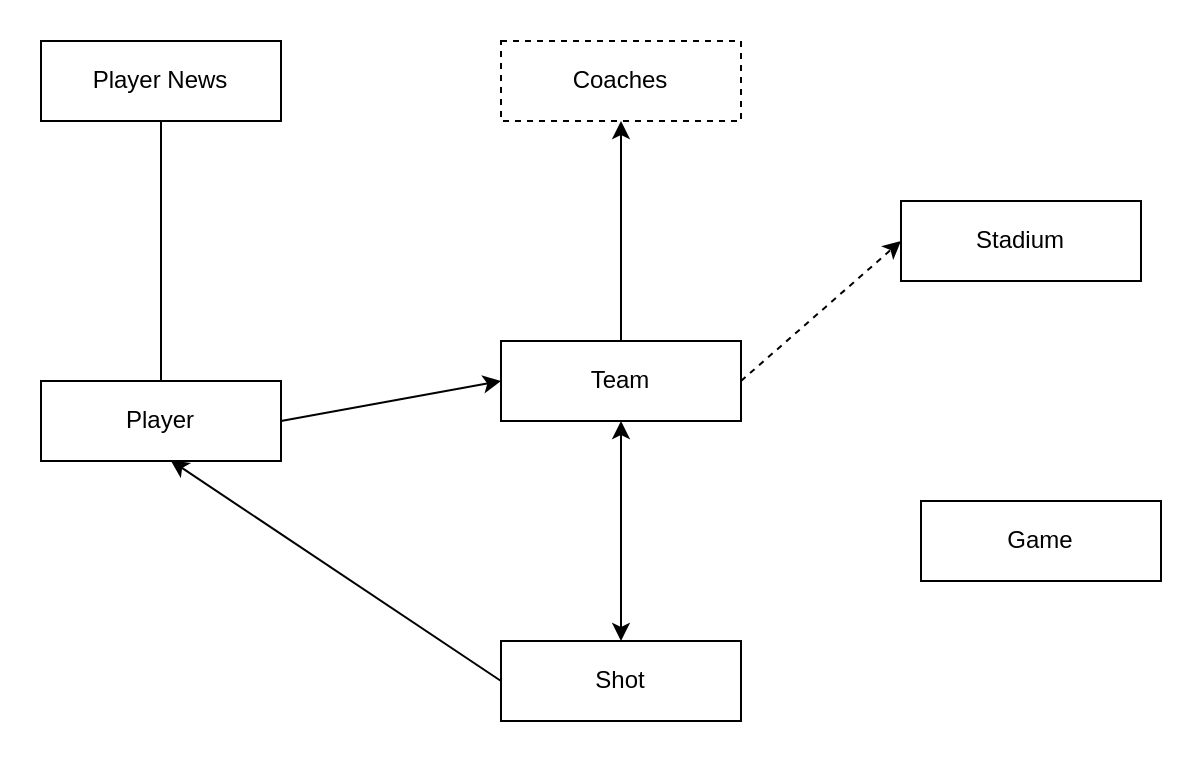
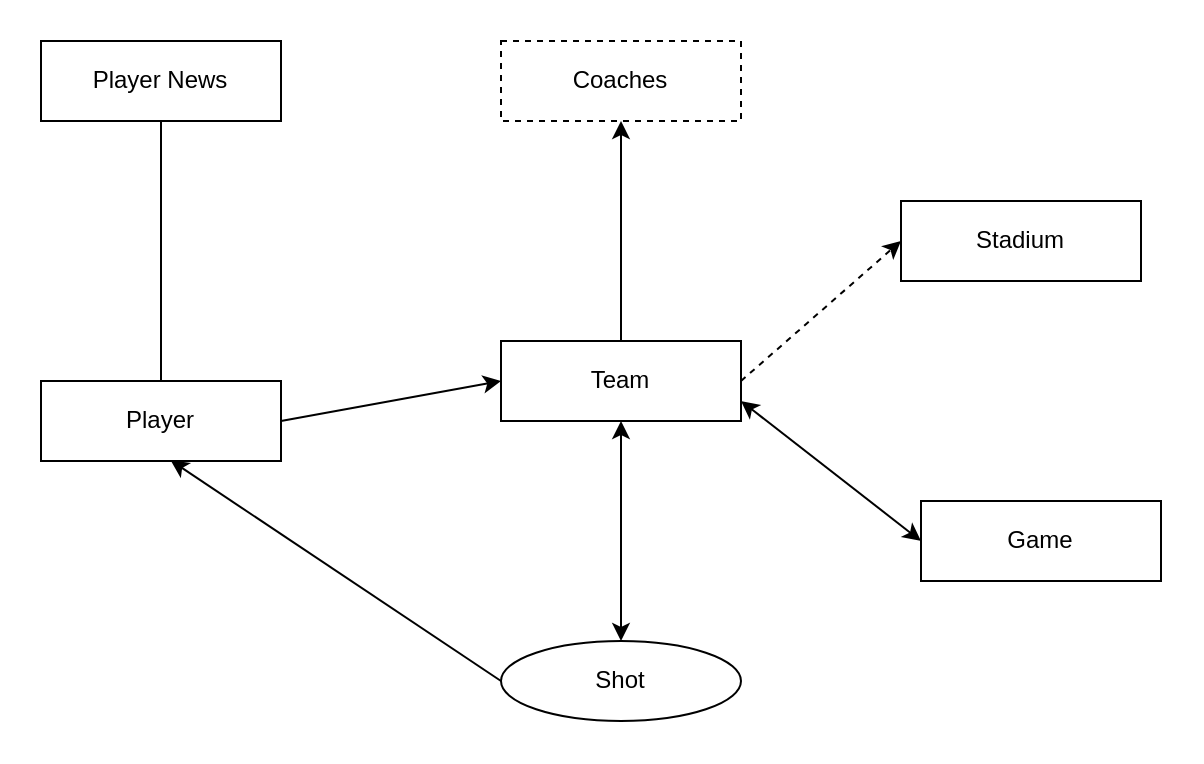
edge "Team" -- "Game": added
node "Shot": shape rectangle -> ellipse
